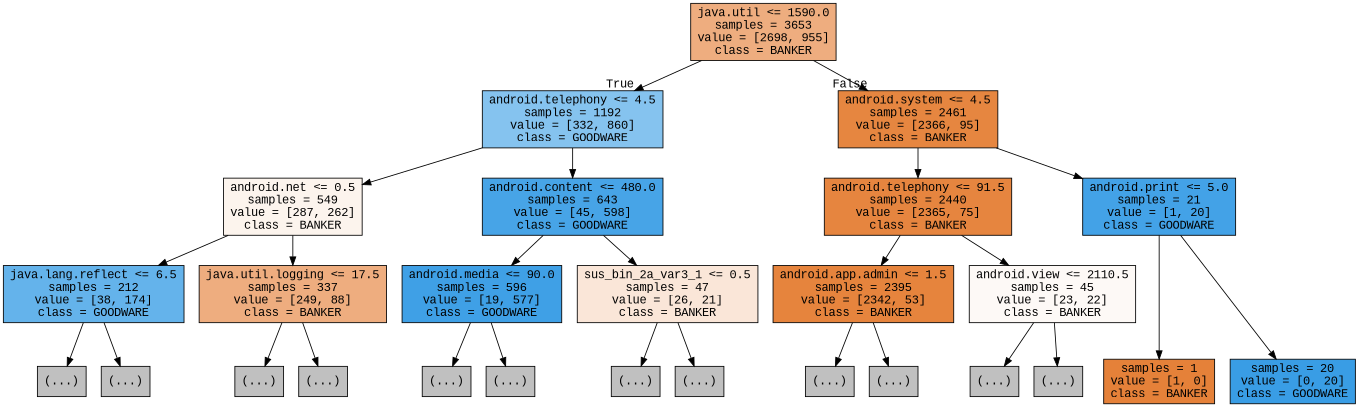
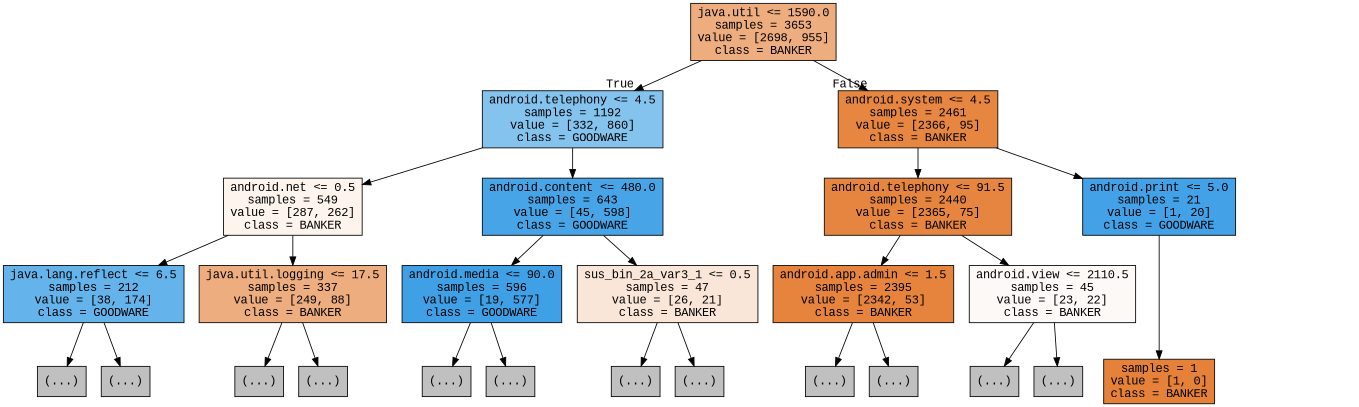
node "samples = 20 value = [0, 20] class = GOODWARE": removed
